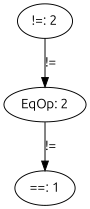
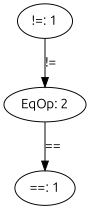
node "!=: 2": label "!=: 2" -> "!=: 1"
edge "EqOp: 2" -> "==: 1": label "!=" -> "=="
